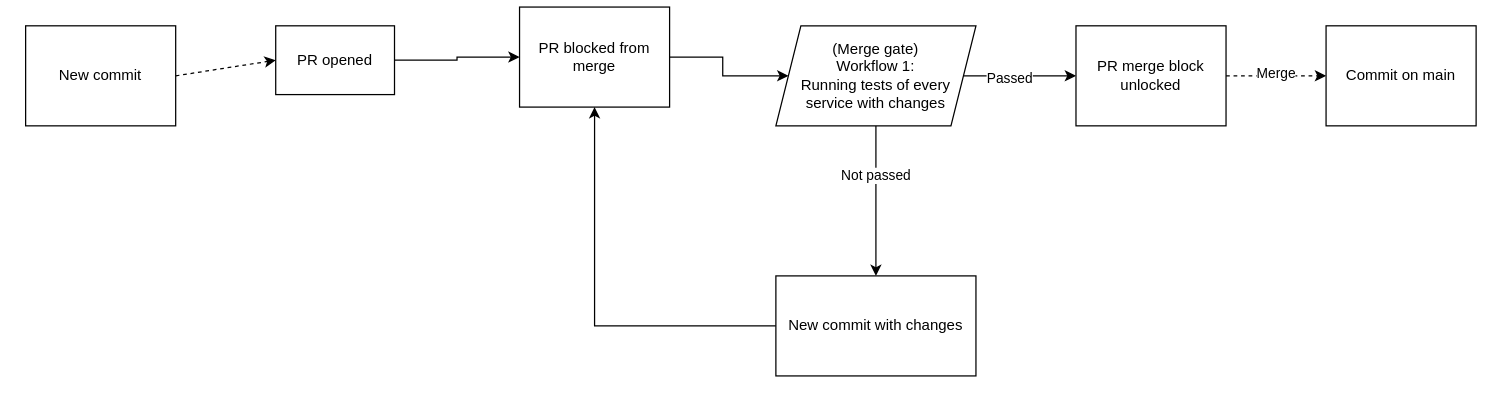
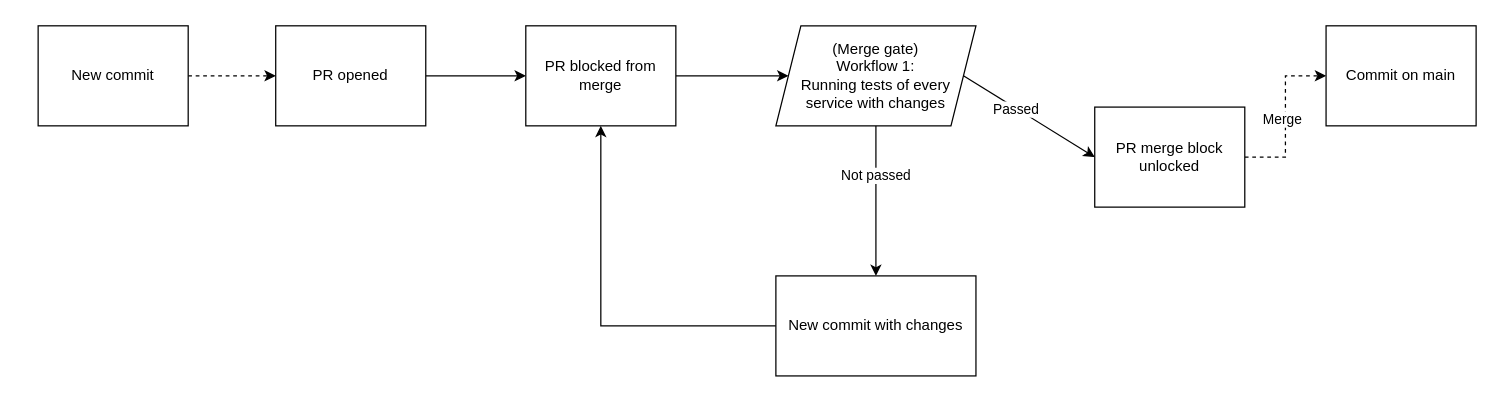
node "PR blocked from merge": moved (594, 57) -> (601, 76)
node "PR opened": size 119x69 -> 150x100
node "New commit": moved (101, 76) -> (113, 76)
node "PR merge block unlocked": moved (1151, 76) -> (1169, 157)
